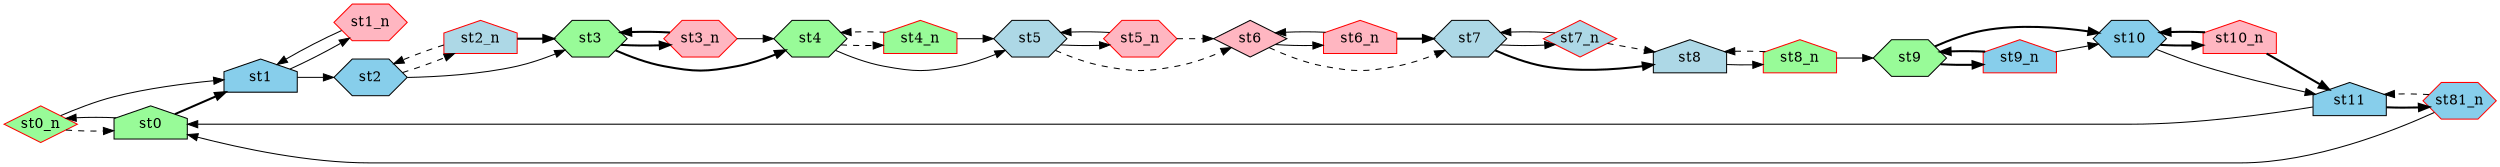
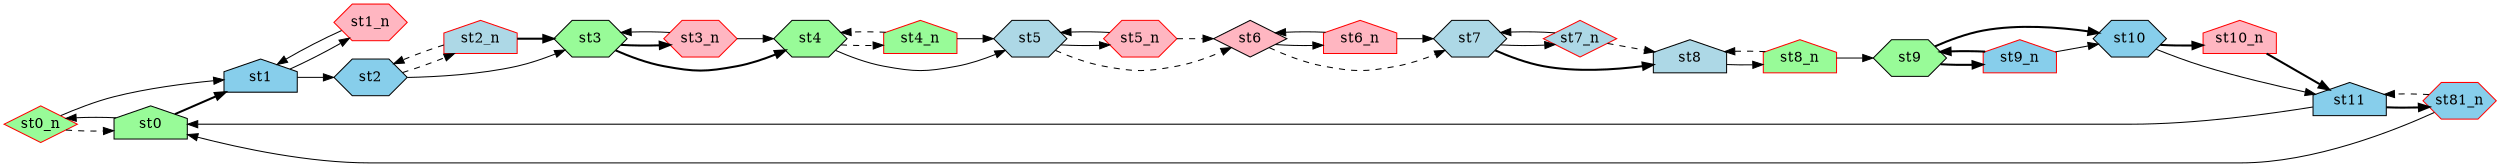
edge "st3_n" -> "st3": style bold -> solid
edge "st10_n" -> "st10": removed
edge "st6_n" -> "st7": style bold -> solid
